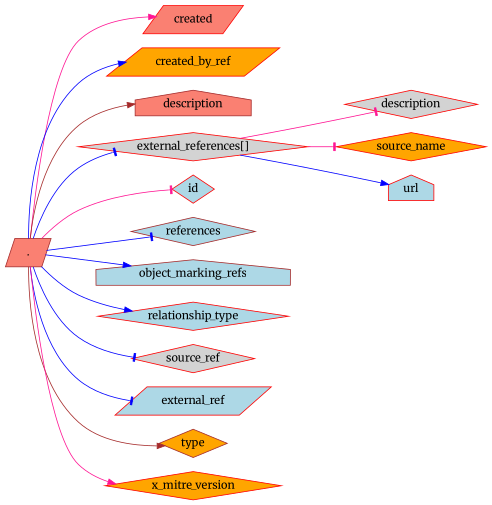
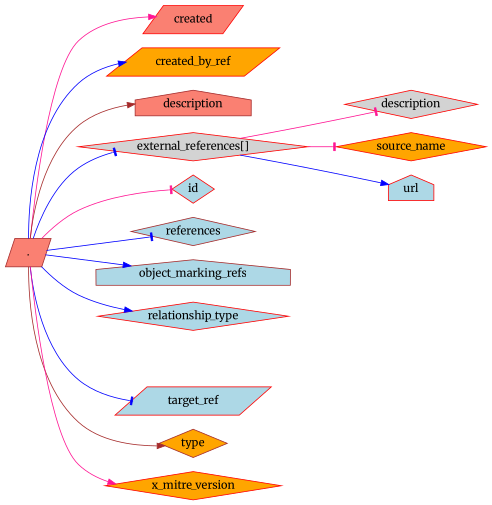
node "source_ref": removed
node "external_ref": label "external_ref" -> "target_ref"
